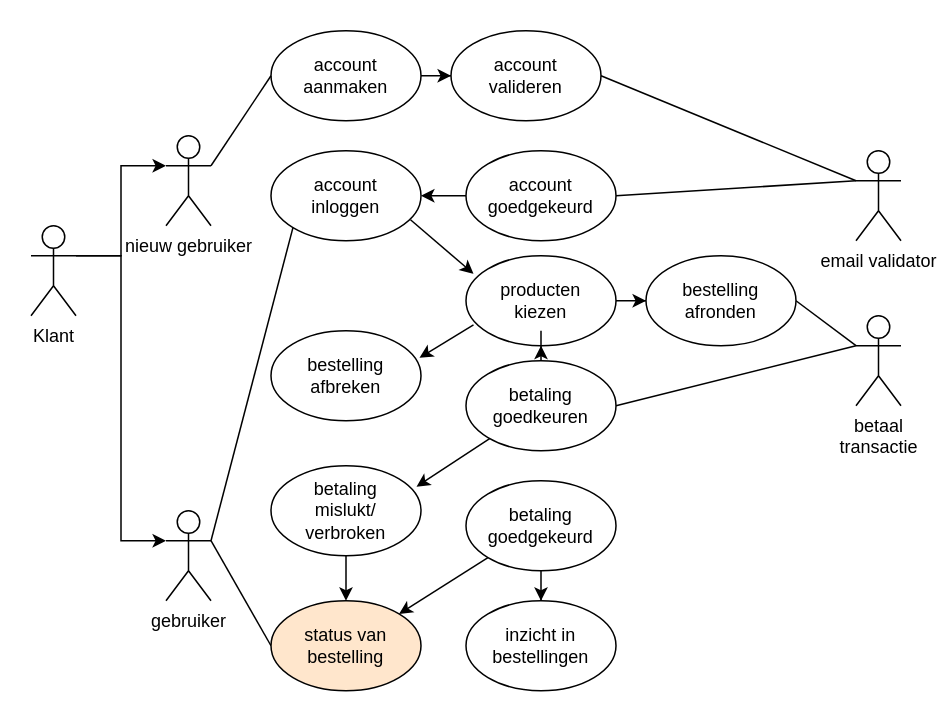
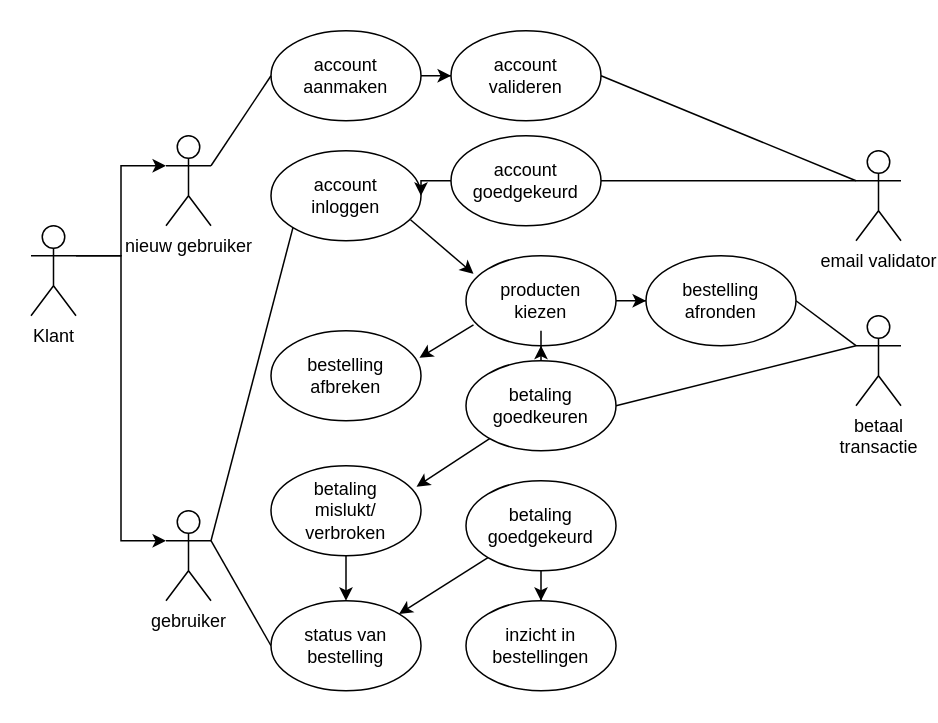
node "account goedgekeurd": moved (541, 196) -> (526, 181)
node "status van bestelling": fillcolor #ffe6cc -> #ffffff
